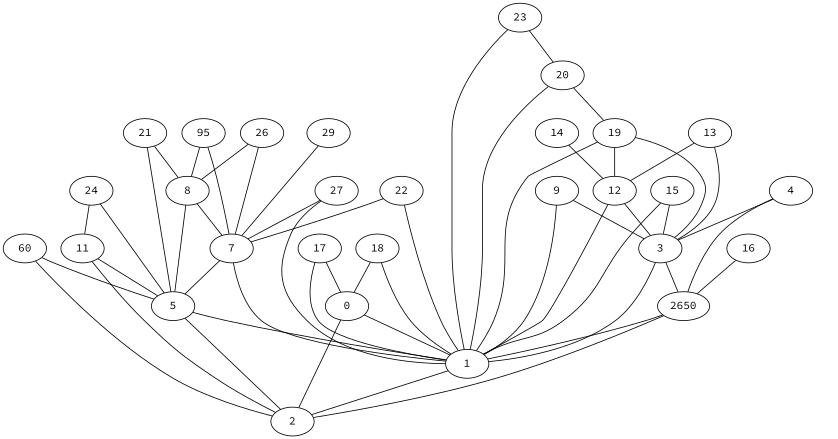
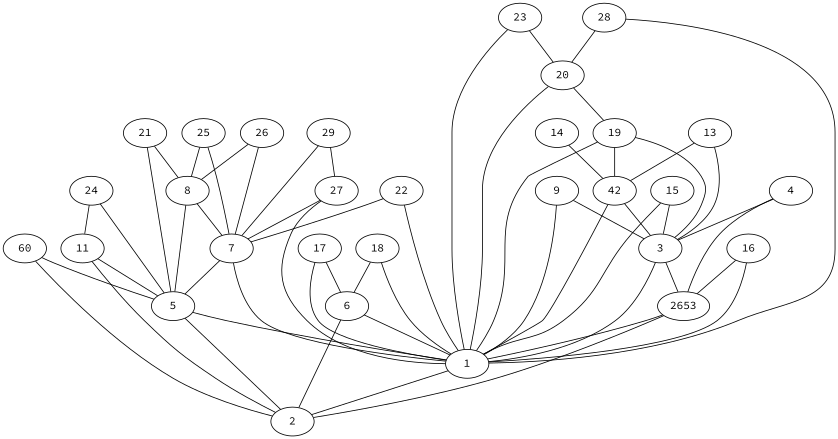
node "28": added
node "95": label "95" -> "25"
edge "29" -- "27": added
node "12": label "12" -> "42"
node "0": label "0" -> "6"
node "2650": label "2650" -> "2653"
edge "16" -- "1": added
